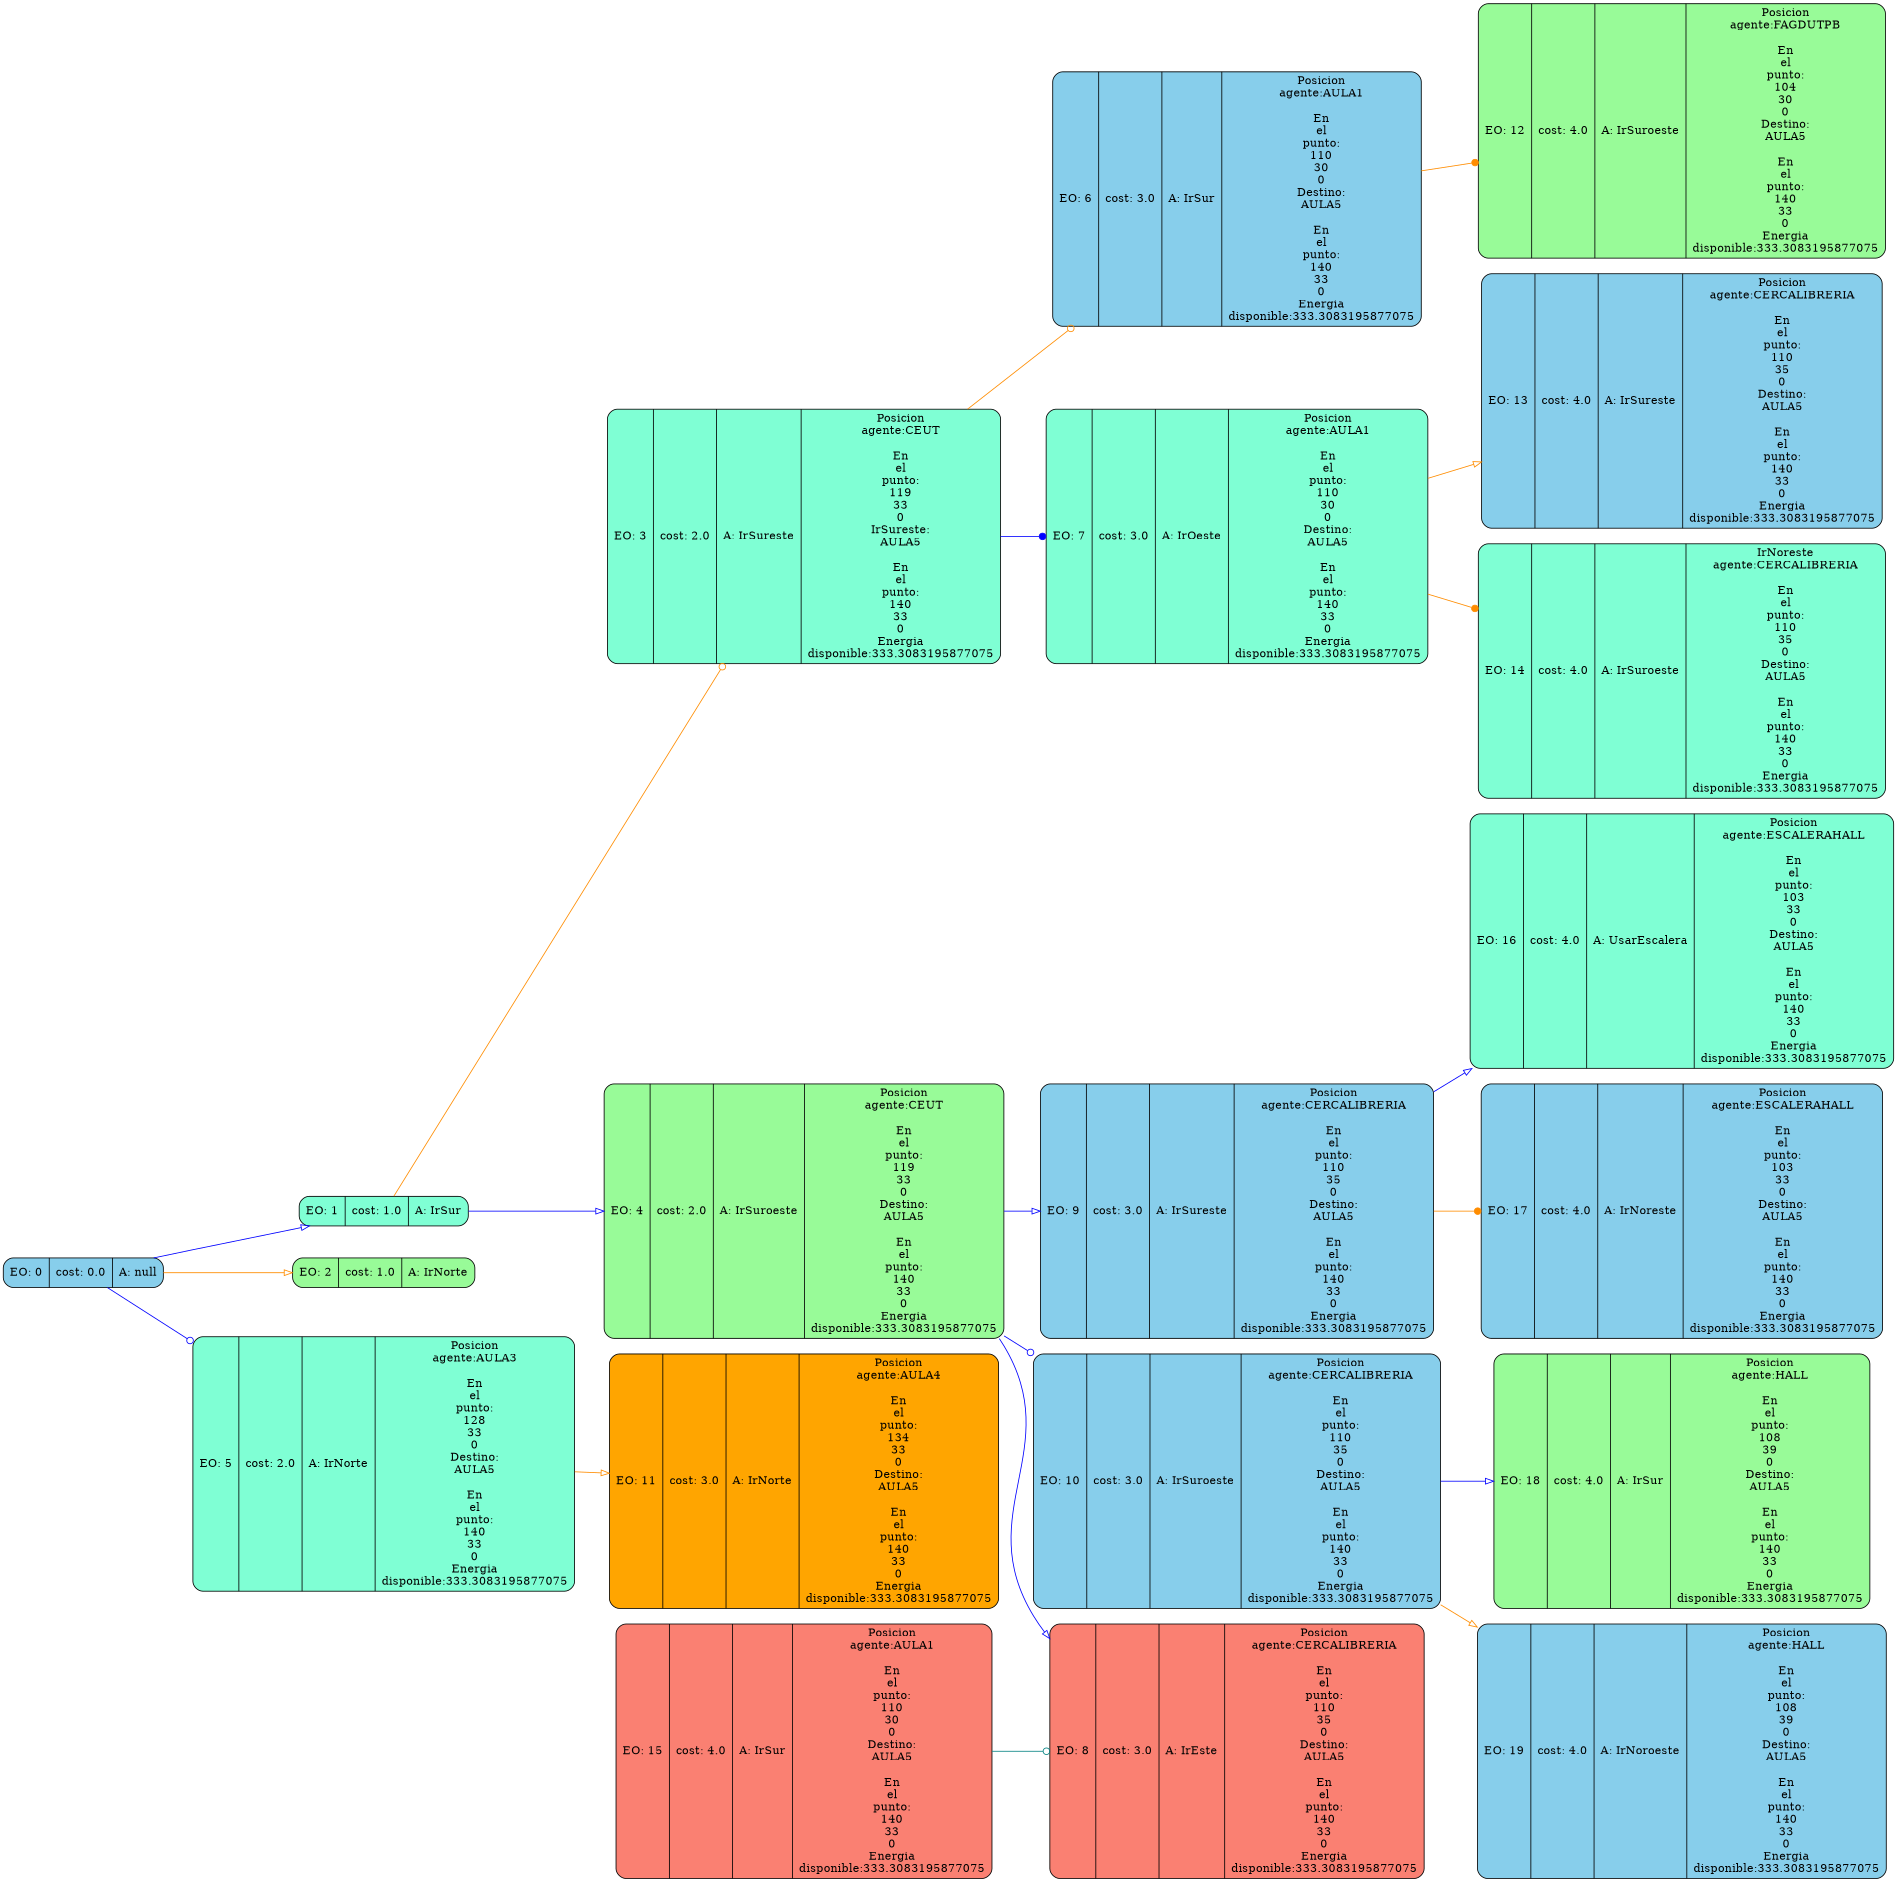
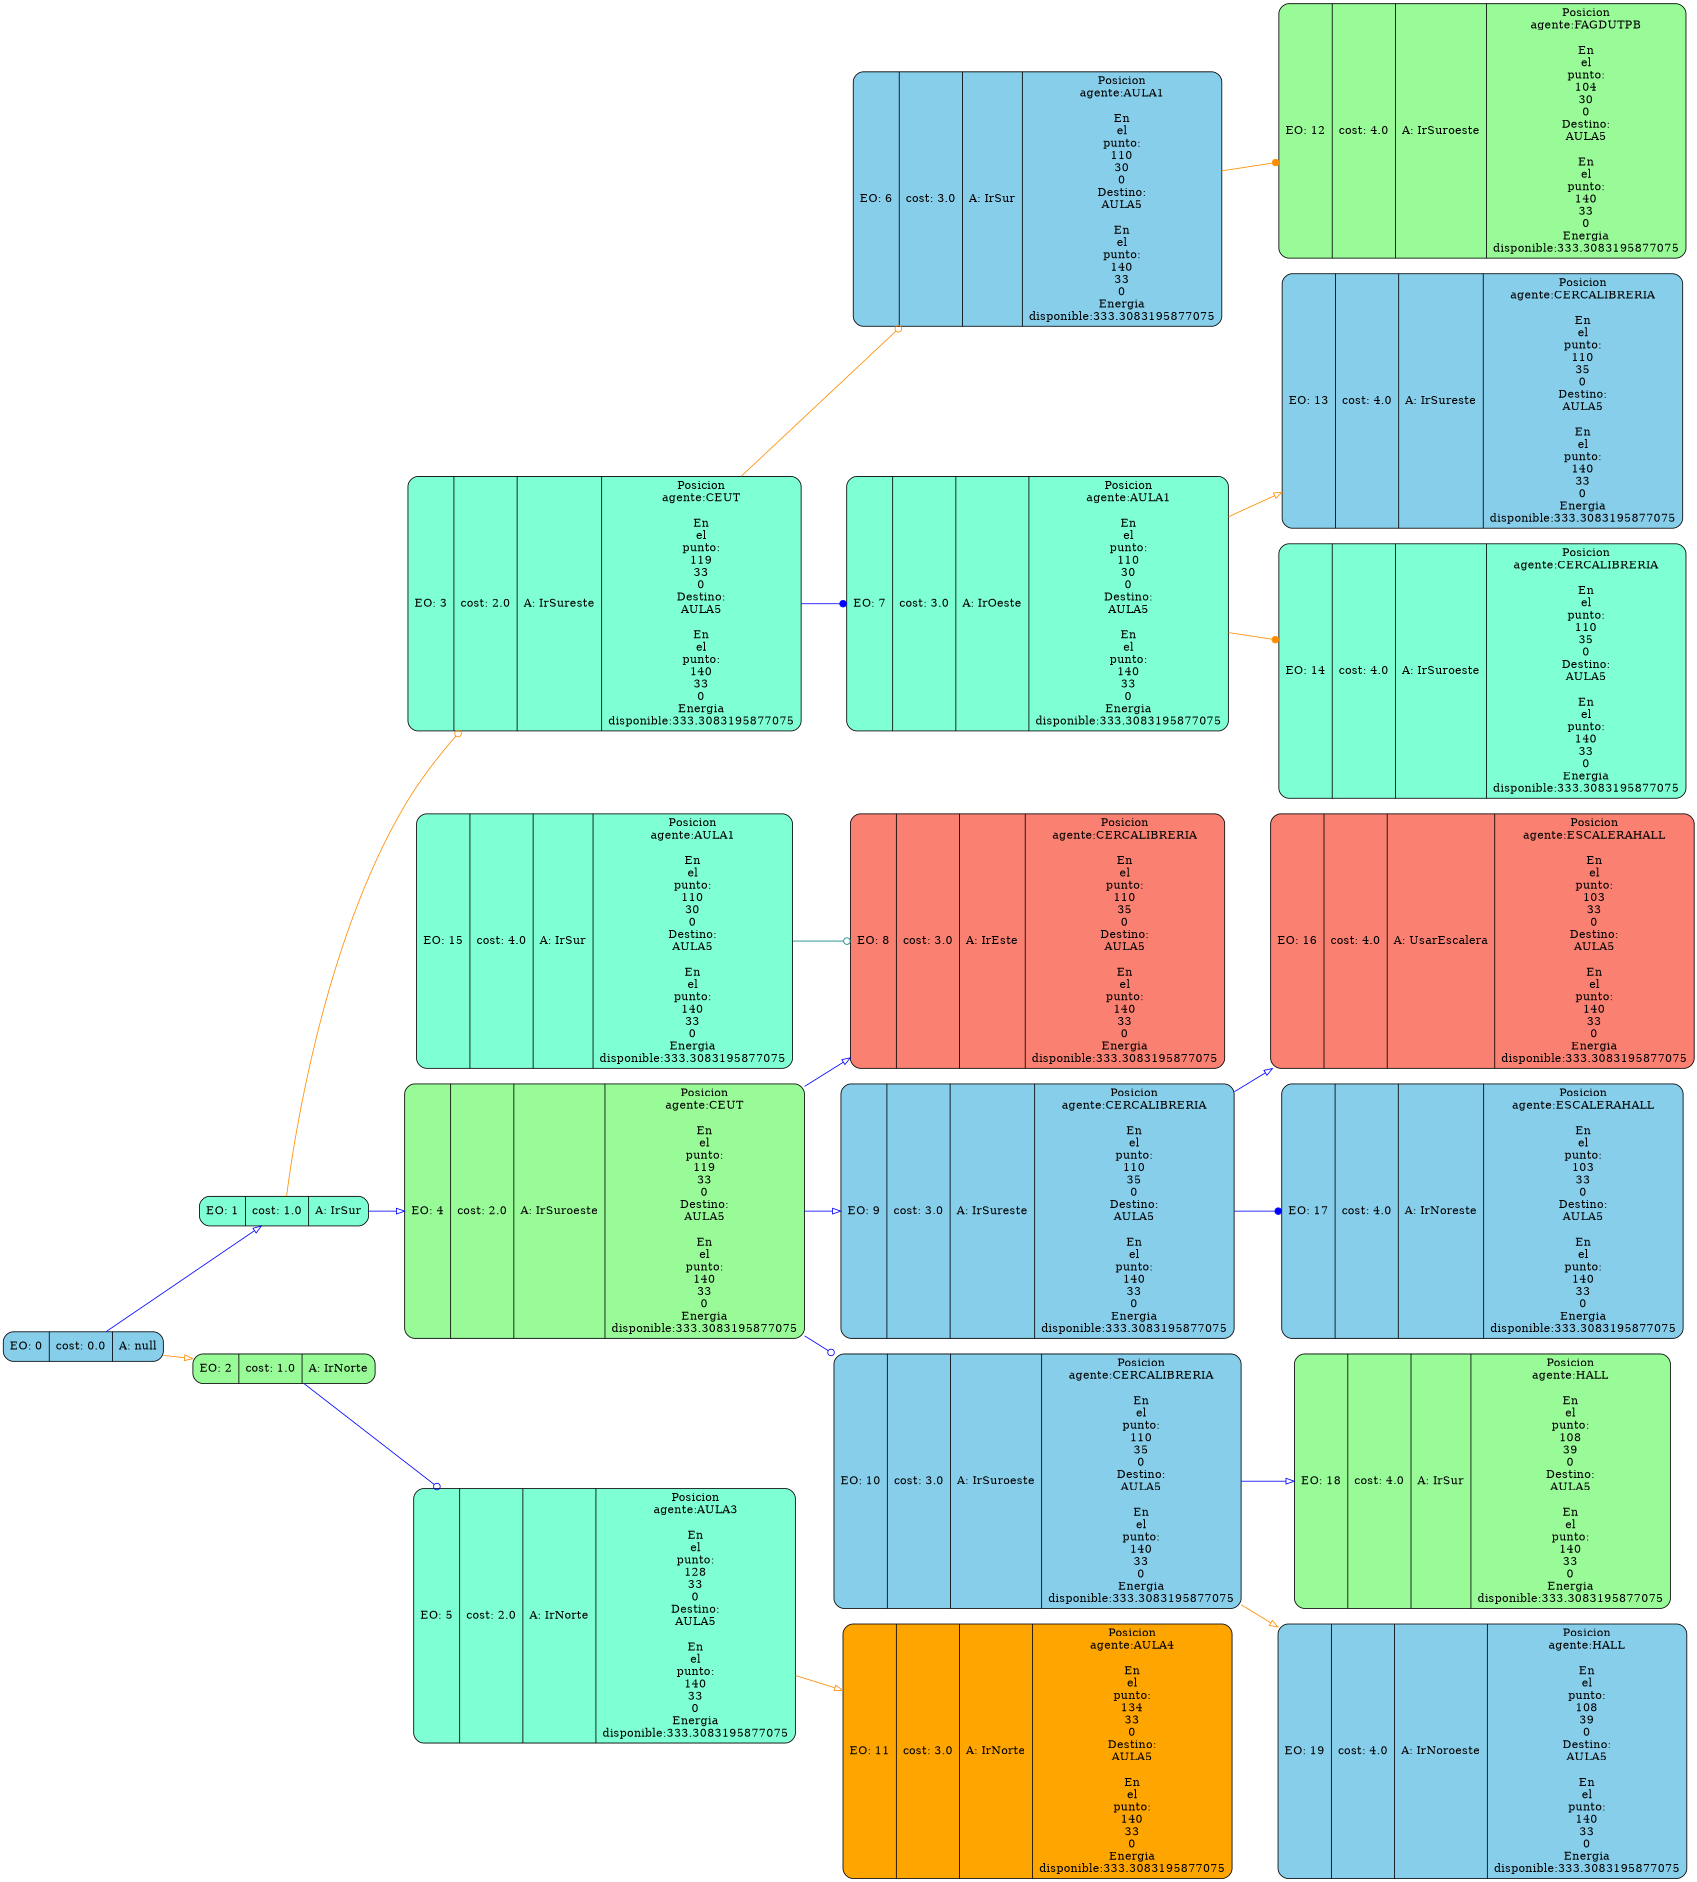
node "EO: 3": text "IrSureste:" -> "Destino:"
node "EO: 14": text "IrNoreste" -> "Posicion"
node "EO: 16": fillcolor aquamarine -> salmon
edge "EO: 9" -> "EO: 17": color darkorange -> blue
edge "EO: 0" -> "EO: 5": now "EO: 2" -> "EO: 5"
node "EO: 15": fillcolor salmon -> aquamarine
